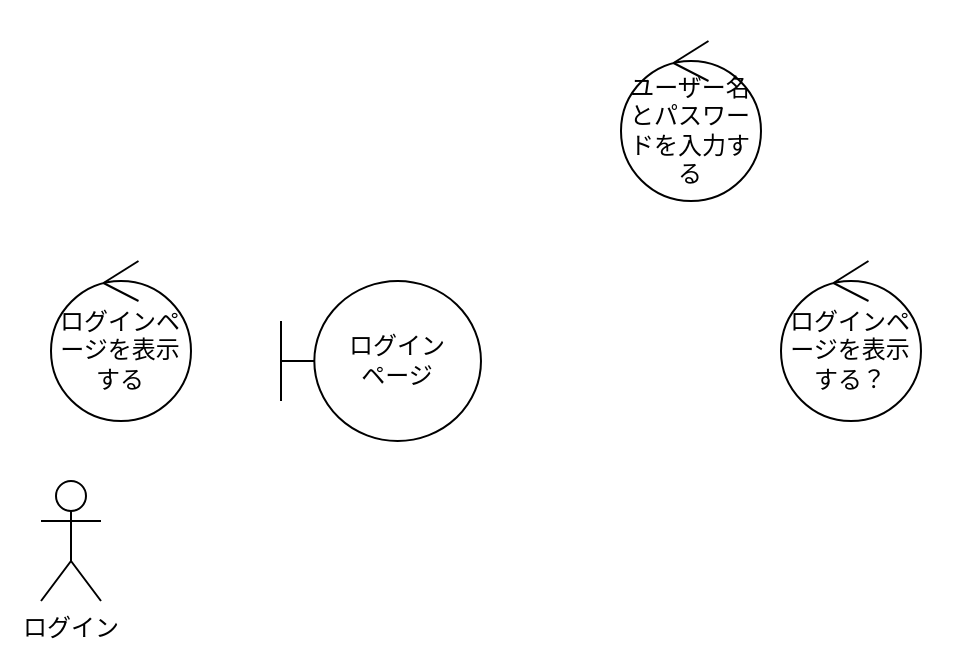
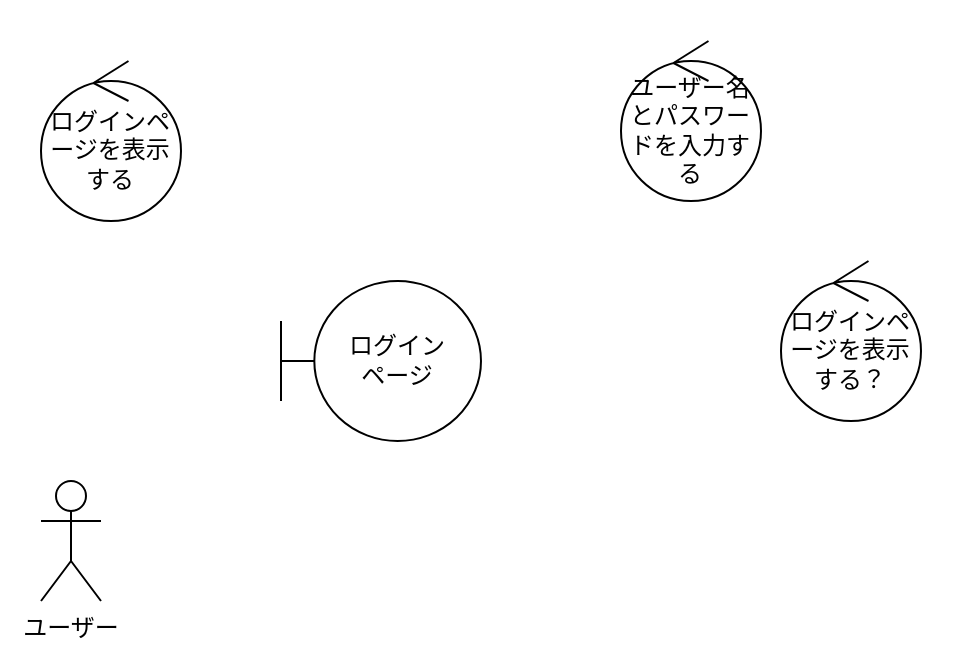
node "ログインページを表示する": moved (121, 341) -> (111, 141)
node "ログイン": label "ログイン" -> "ユーザー"
